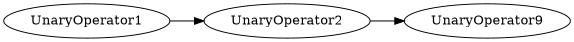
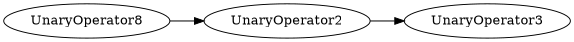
node "UnaryOperator1": label "UnaryOperator1" -> "UnaryOperator8"
node "UnaryOperator9": label "UnaryOperator9" -> "UnaryOperator3"
